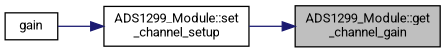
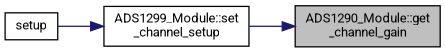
node "gain": label "gain" -> "setup"
node "ADS1299_Module::get _channel_gain": label "ADS1299_Module::get _channel_gain" -> "ADS1290_Module::get _channel_gain"
